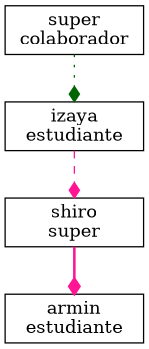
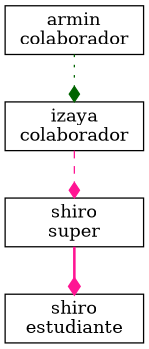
node "super colaborador": label "super colaborador" -> "armin colaborador"
node "izaya estudiante": label "izaya estudiante" -> "izaya colaborador"
node "armin estudiante": label "armin estudiante" -> "shiro estudiante"
